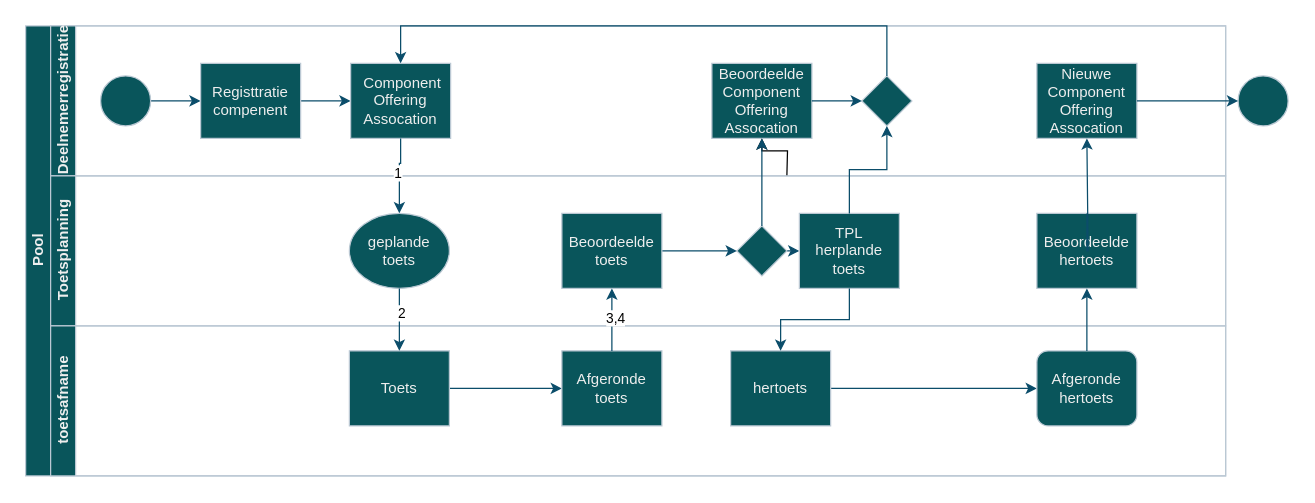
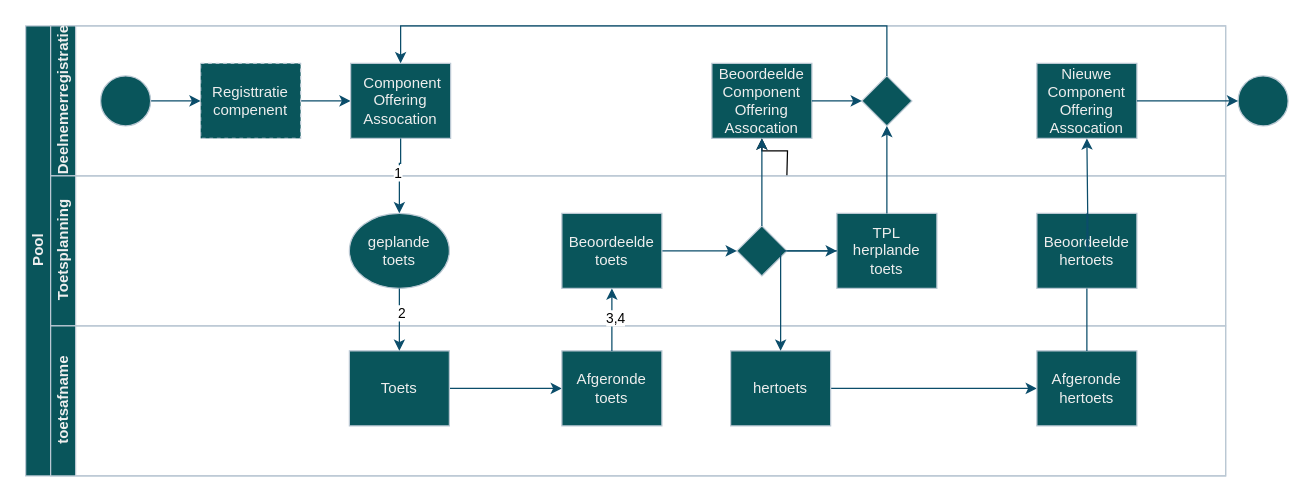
node "Registtratie compenent": style solid -> dashed
node "TPL herplande toets": moved (849, 251) -> (887, 251)
edge "Afgeronde hertoets" -> "Beoordeelde hertoets": arrowhead classic -> none
node "Afgeronde hertoets": shape rounded rectangle -> rectangle
